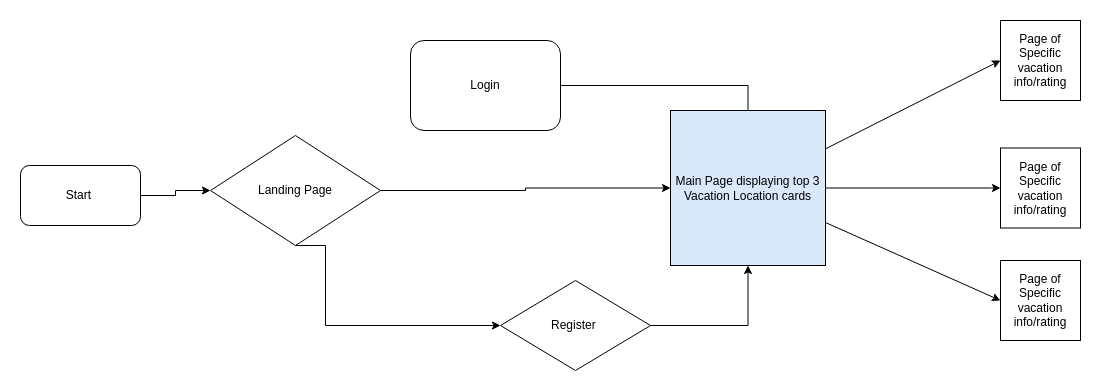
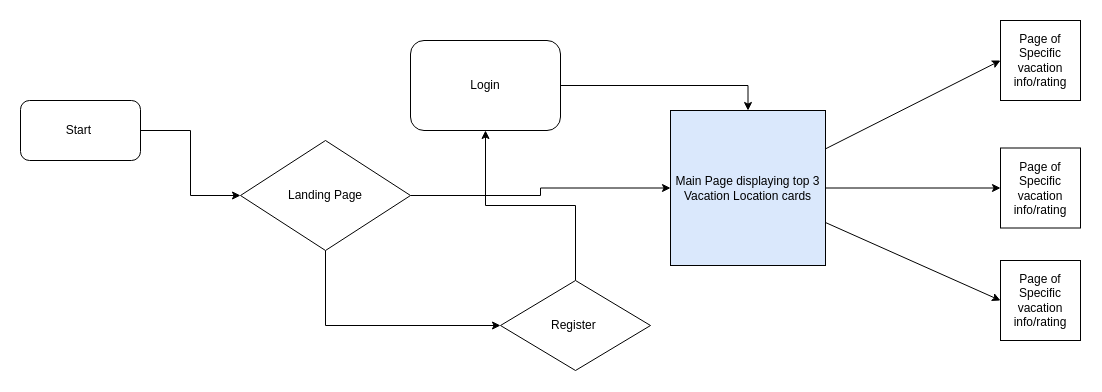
edge "Login" -- "Main Page displaying top 3 Vacation Location cards": arrowhead none -> classic
node "Landing Page": moved (296, 191) -> (326, 196)
node "Start": moved (81, 196) -> (81, 131)
edge "Register" -> "Main Page displaying top 3 Vacation Location cards": now "Register" -> "Login"
